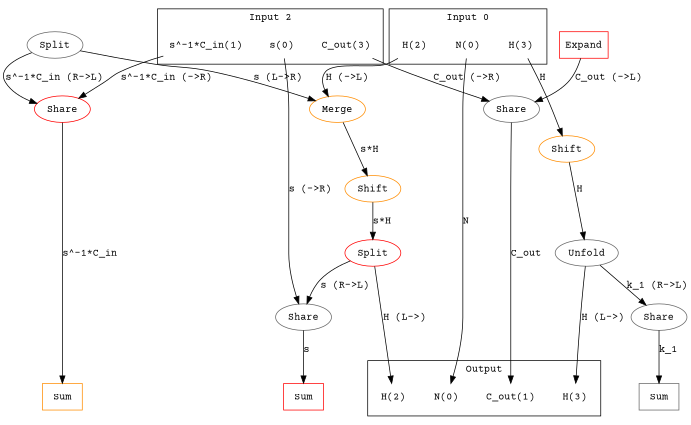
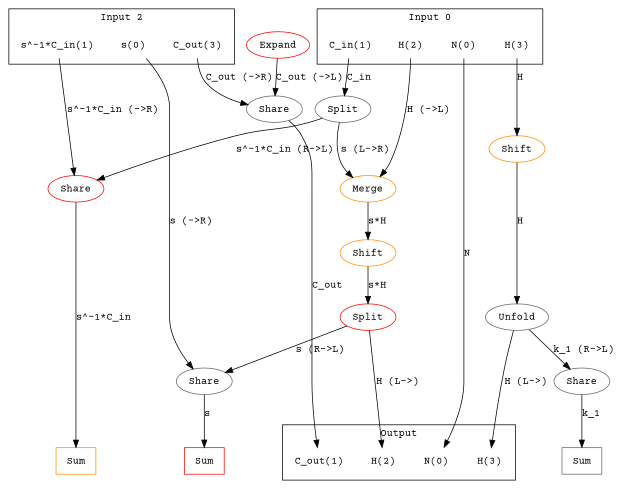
node "C_in(1)": added
node "Expand": shape box -> ellipse
